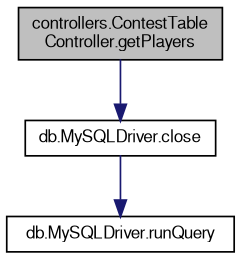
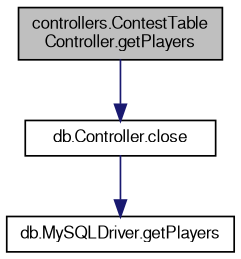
node "db.MySQLDriver.close": label "db.MySQLDriver.close" -> "db.Controller.close"
node "db.MySQLDriver.runQuery": label "db.MySQLDriver.runQuery" -> "db.MySQLDriver.getPlayers"
